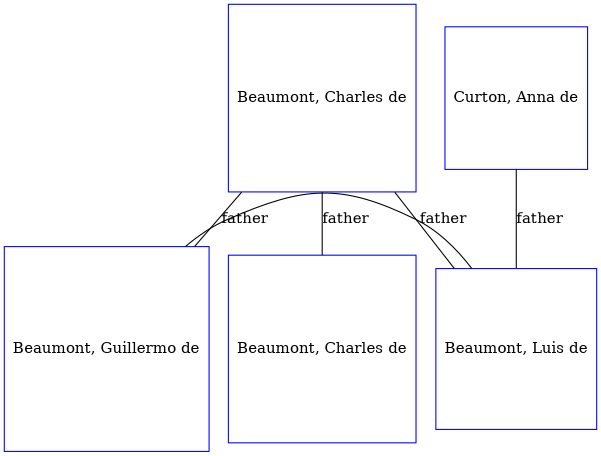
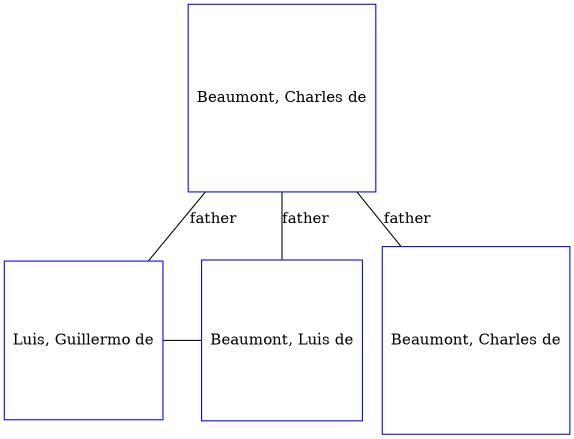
node "Curton, Anna de": removed
node "Beaumont, Guillermo de": label "Beaumont, Guillermo de" -> "Luis, Guillermo de"
